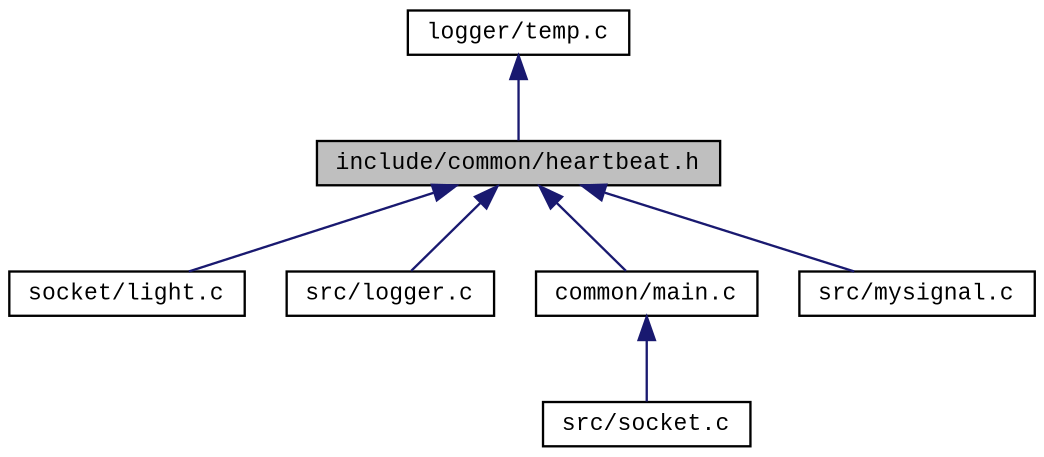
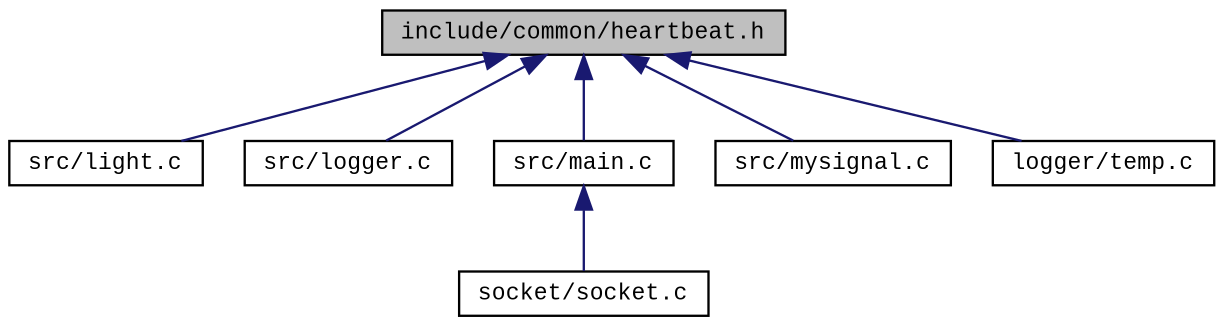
edge "include/common/heartbeat.h" -> "logger/temp.c": reversed
node "socket/light.c": label "socket/light.c" -> "src/light.c"
node "common/main.c": label "common/main.c" -> "src/main.c"
node "src/socket.c": label "src/socket.c" -> "socket/socket.c"
